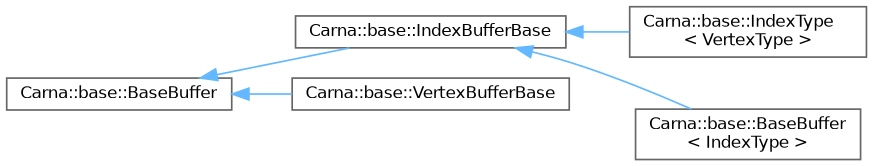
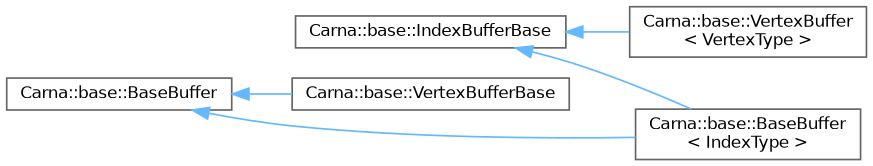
node "Carna::base::IndexType < VertexType >": label "Carna::base::IndexType < VertexType >" -> "Carna::base::VertexBuffer < VertexType >"
edge "Carna::base::IndexBufferBase" -> "Carna::base::BaseBuffer": now "Carna::base::BaseBuffer < IndexType >" -> "Carna::base::BaseBuffer"
